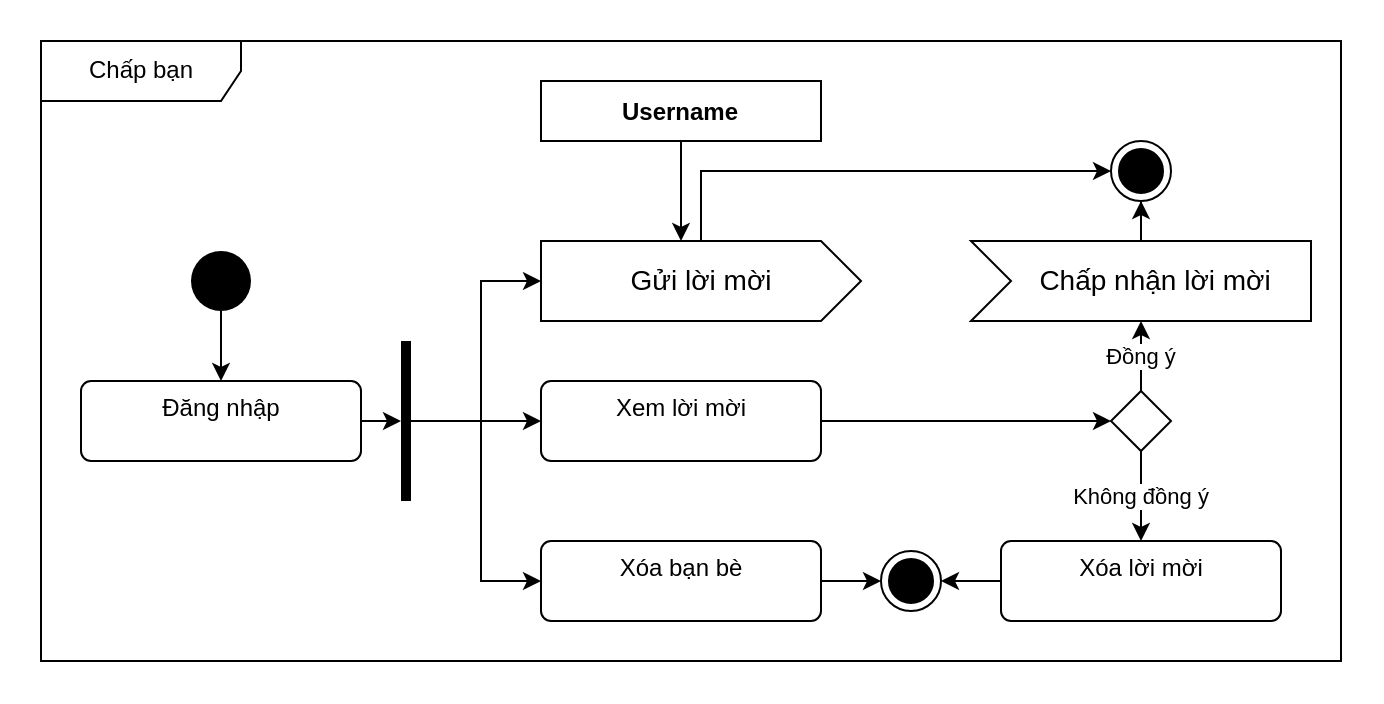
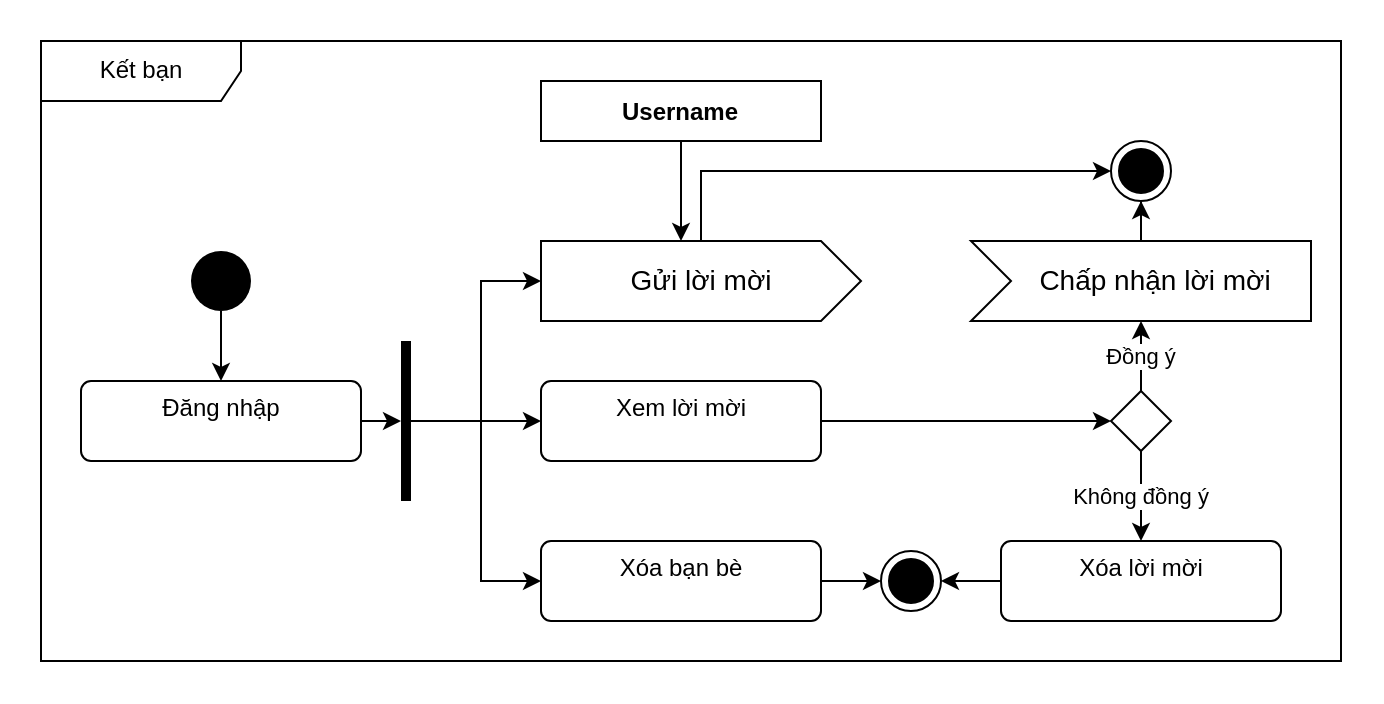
node "Chấp bạn": label "Chấp bạn" -> "Kết bạn"
